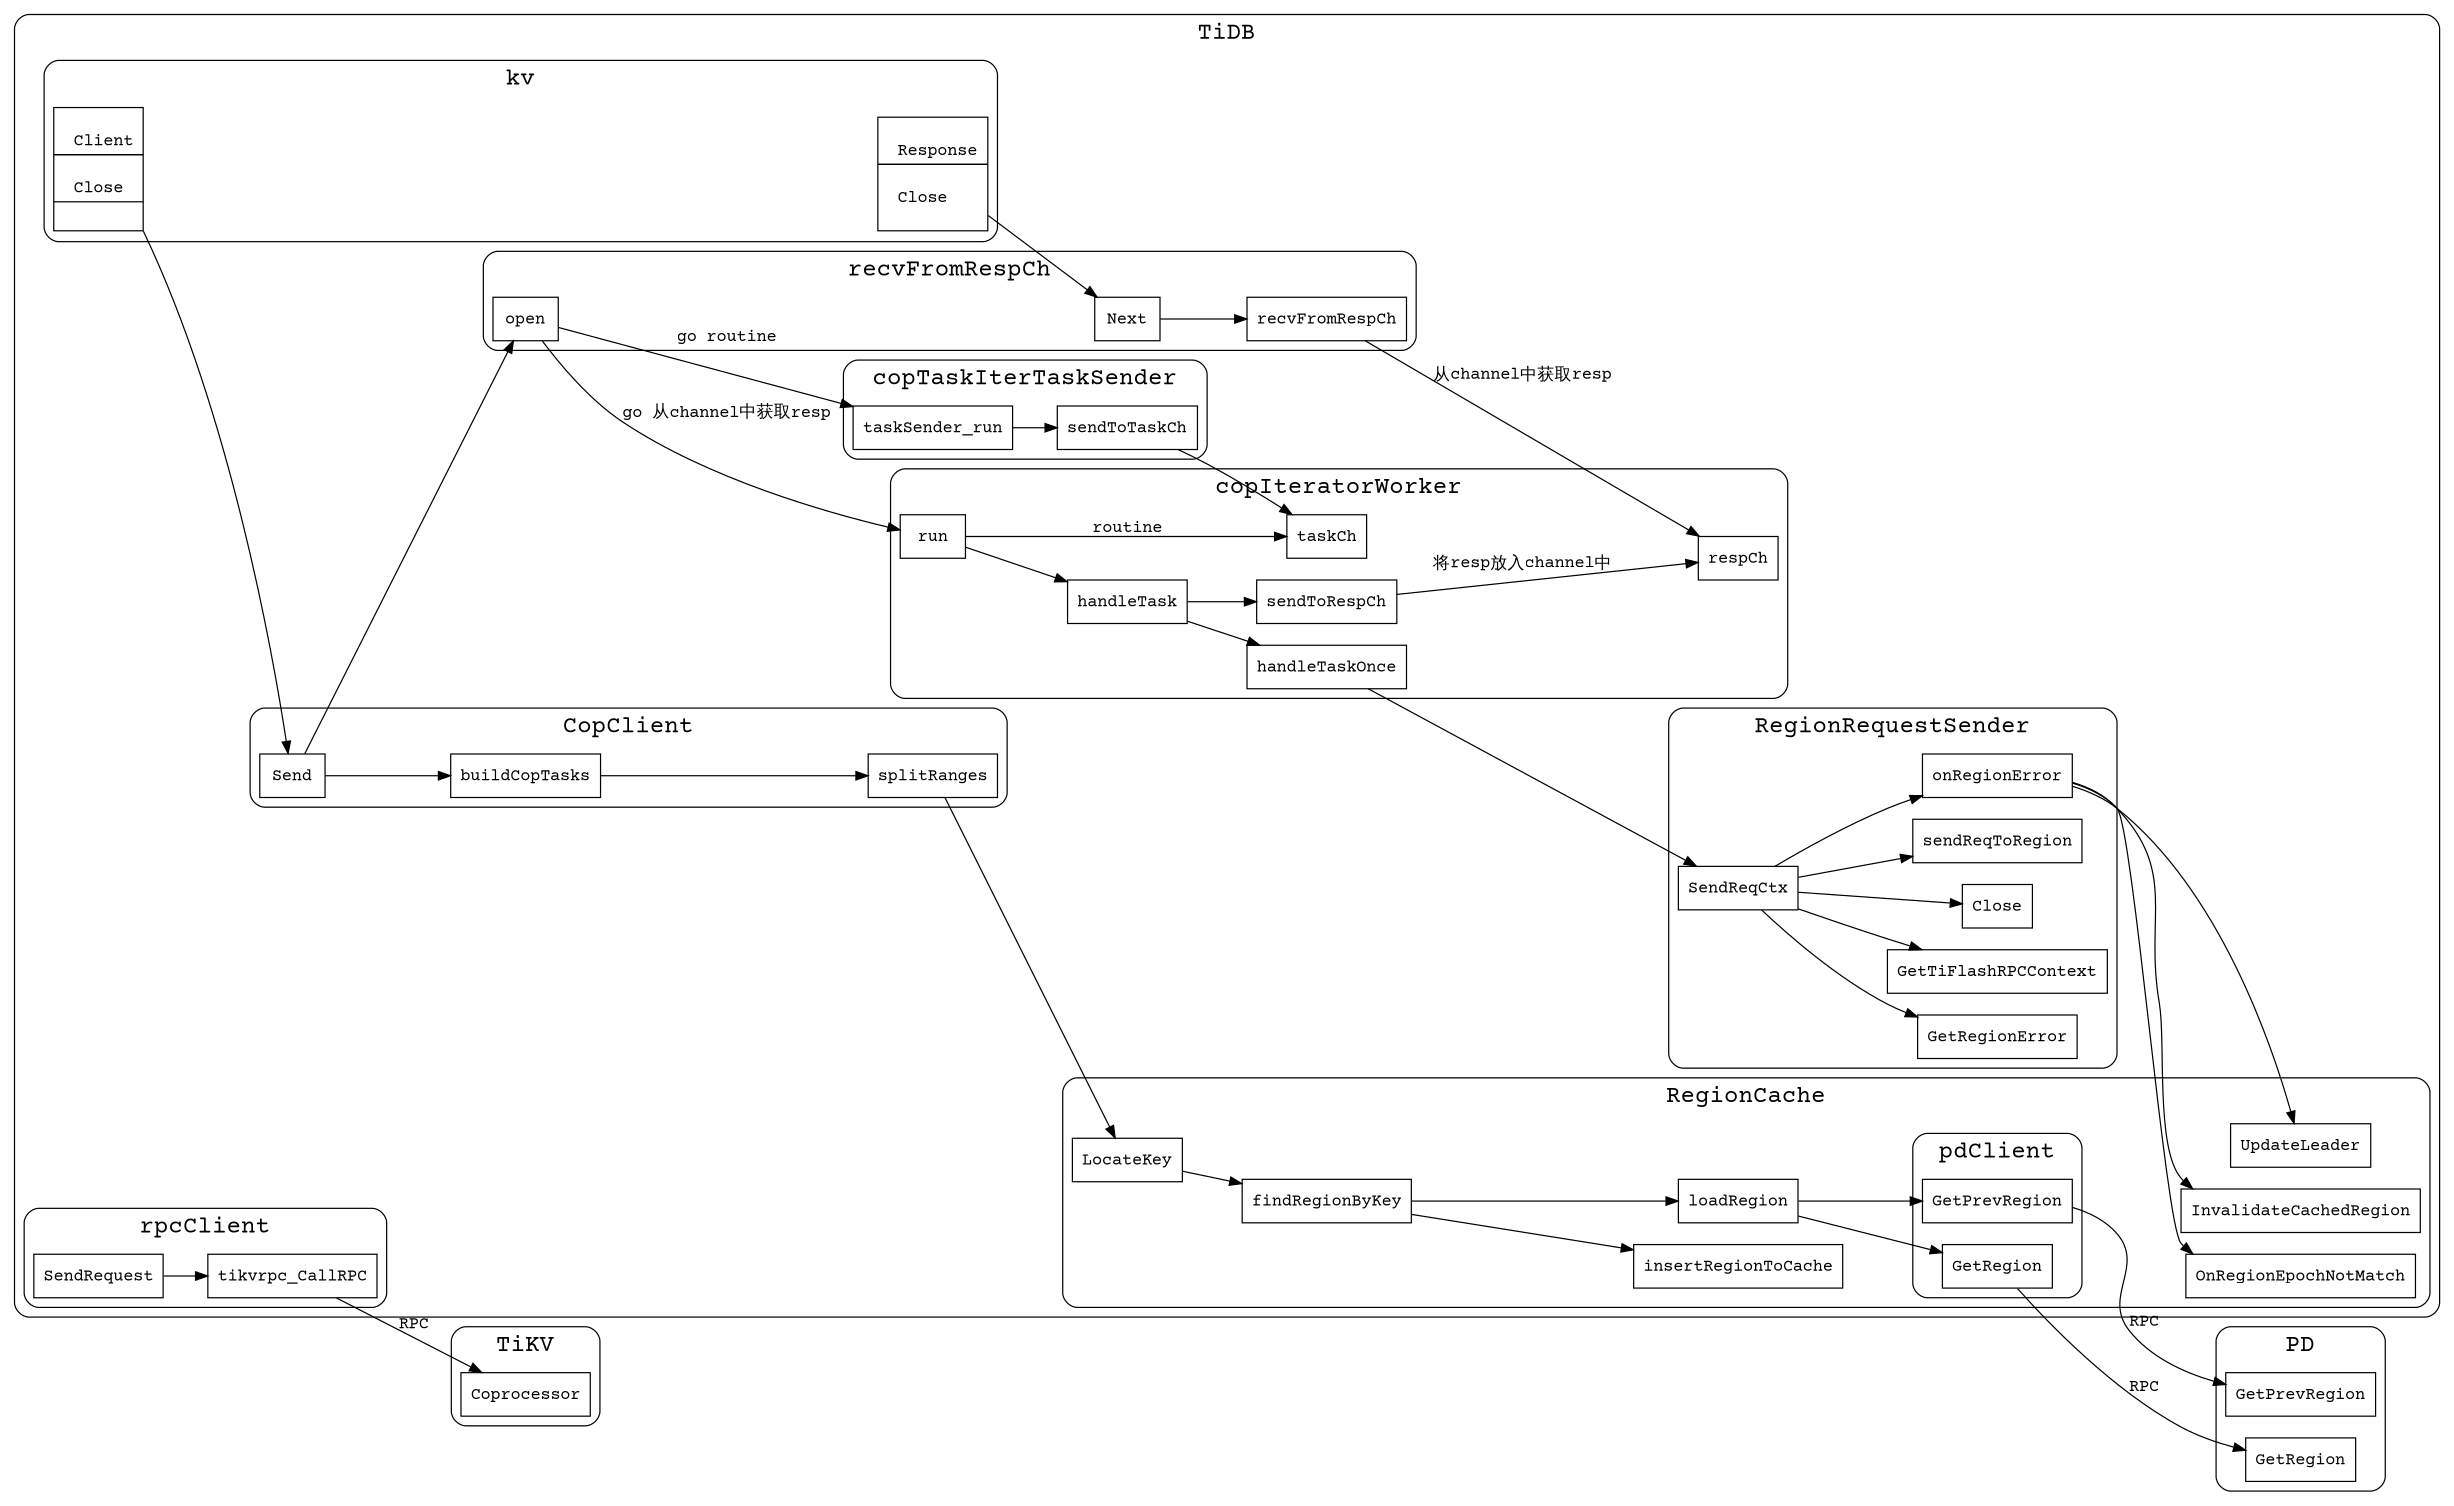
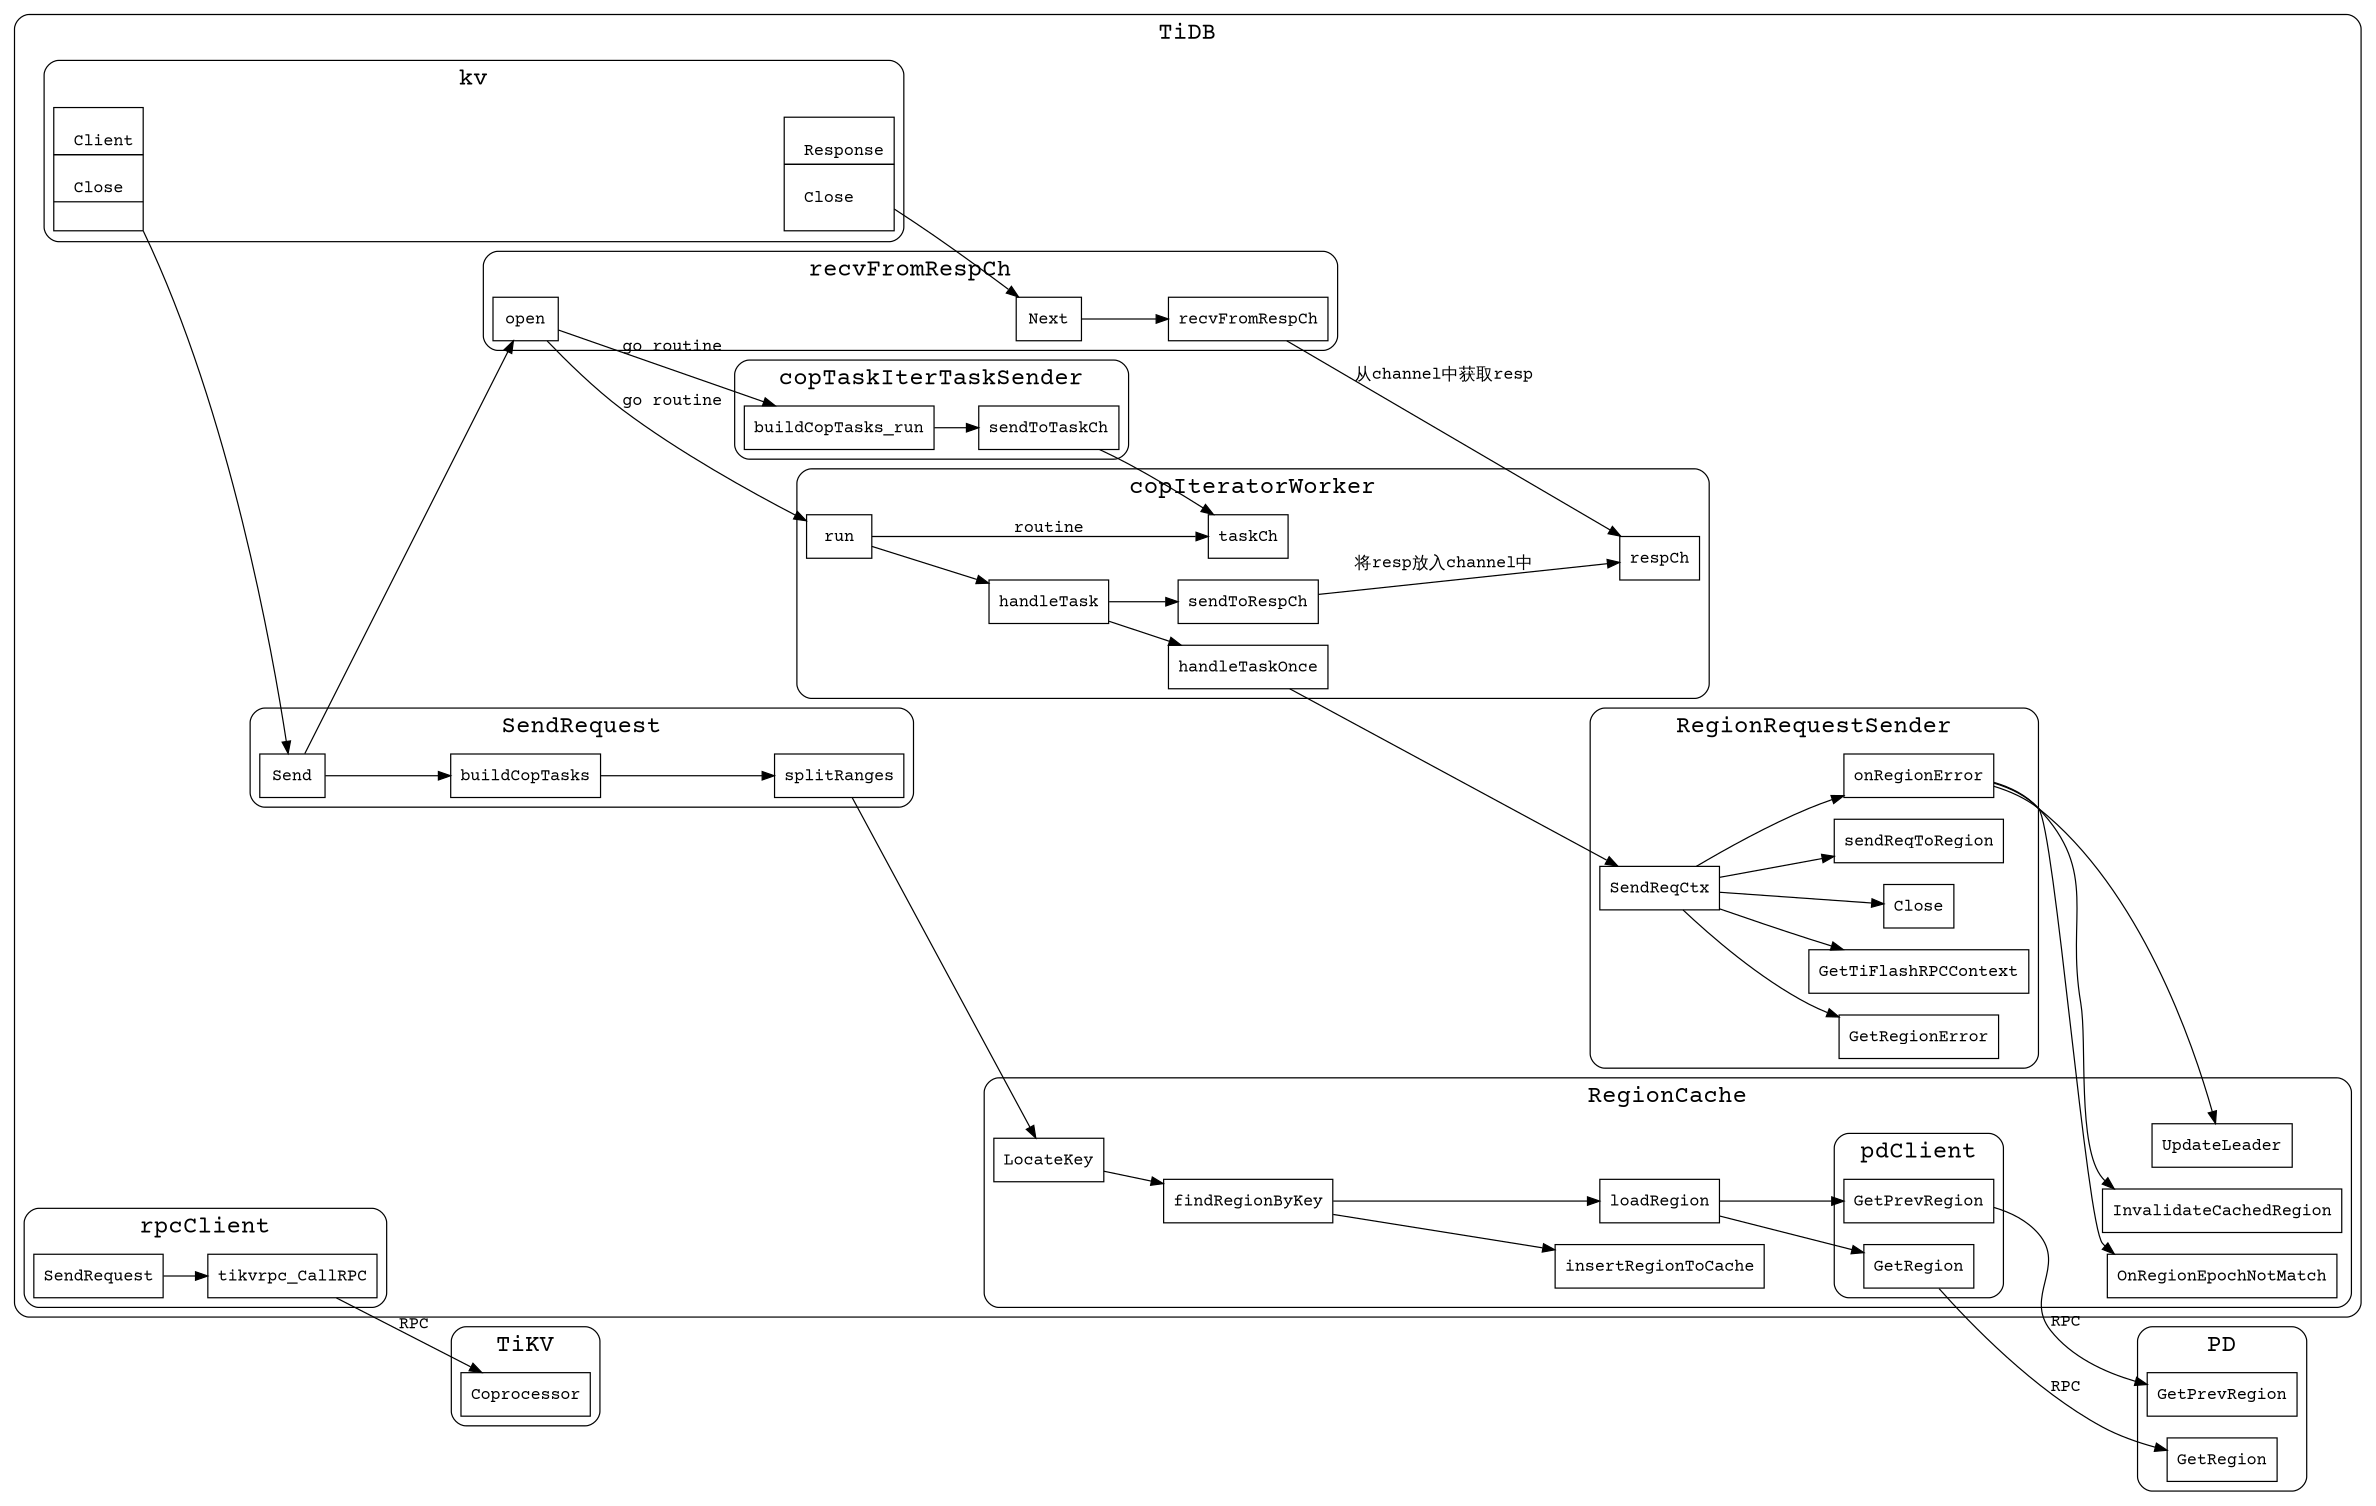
edge "open" -> "run": label "go 从channel中获取resp" -> "go routine"
node "taskSender_run": label "taskSender_run" -> "buildCopTasks_run"
cluster "CopClient": label "CopClient" -> "SendRequest"
